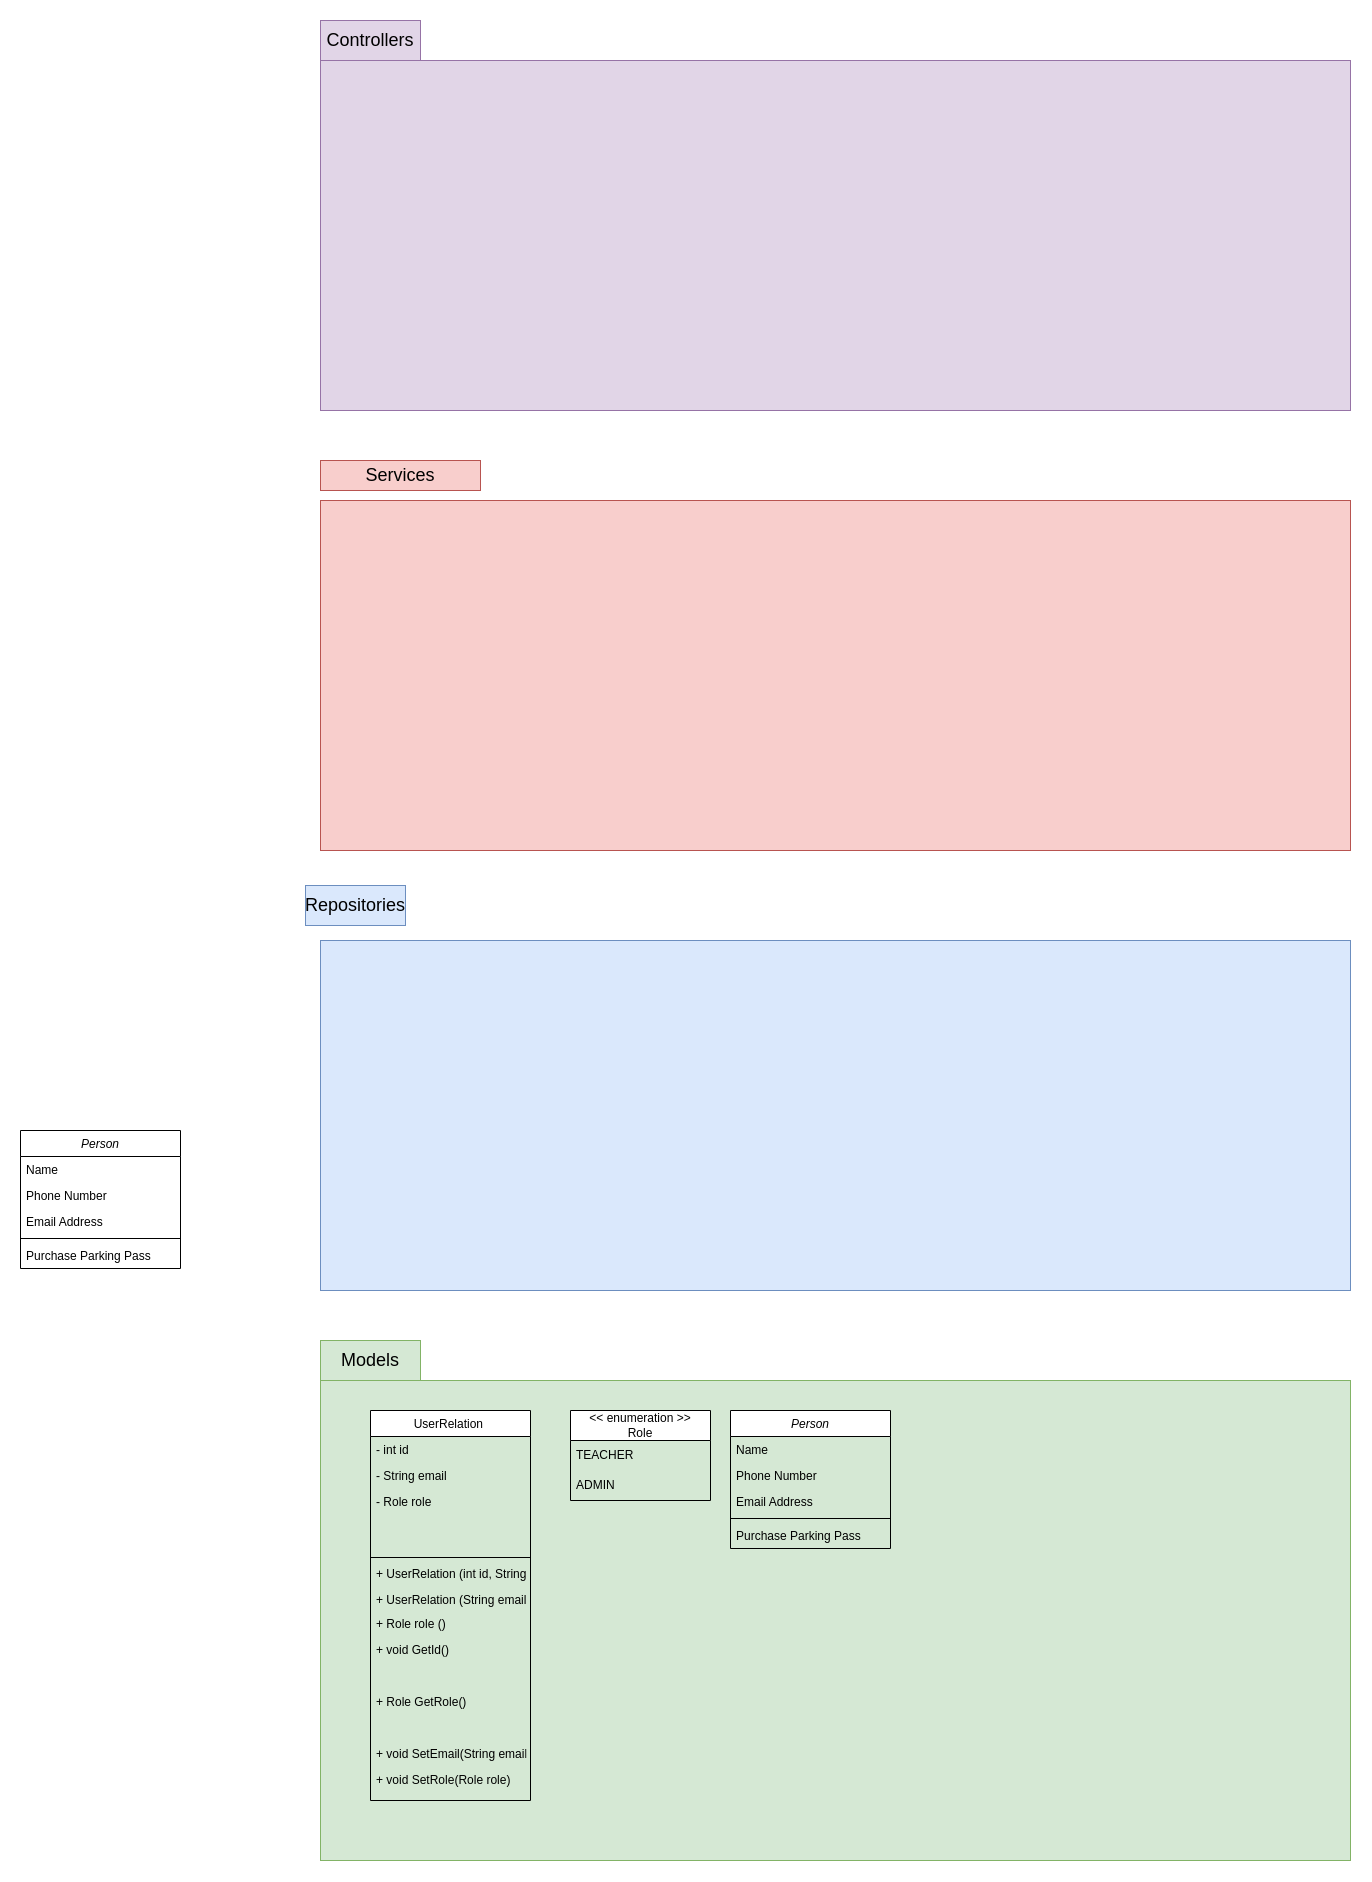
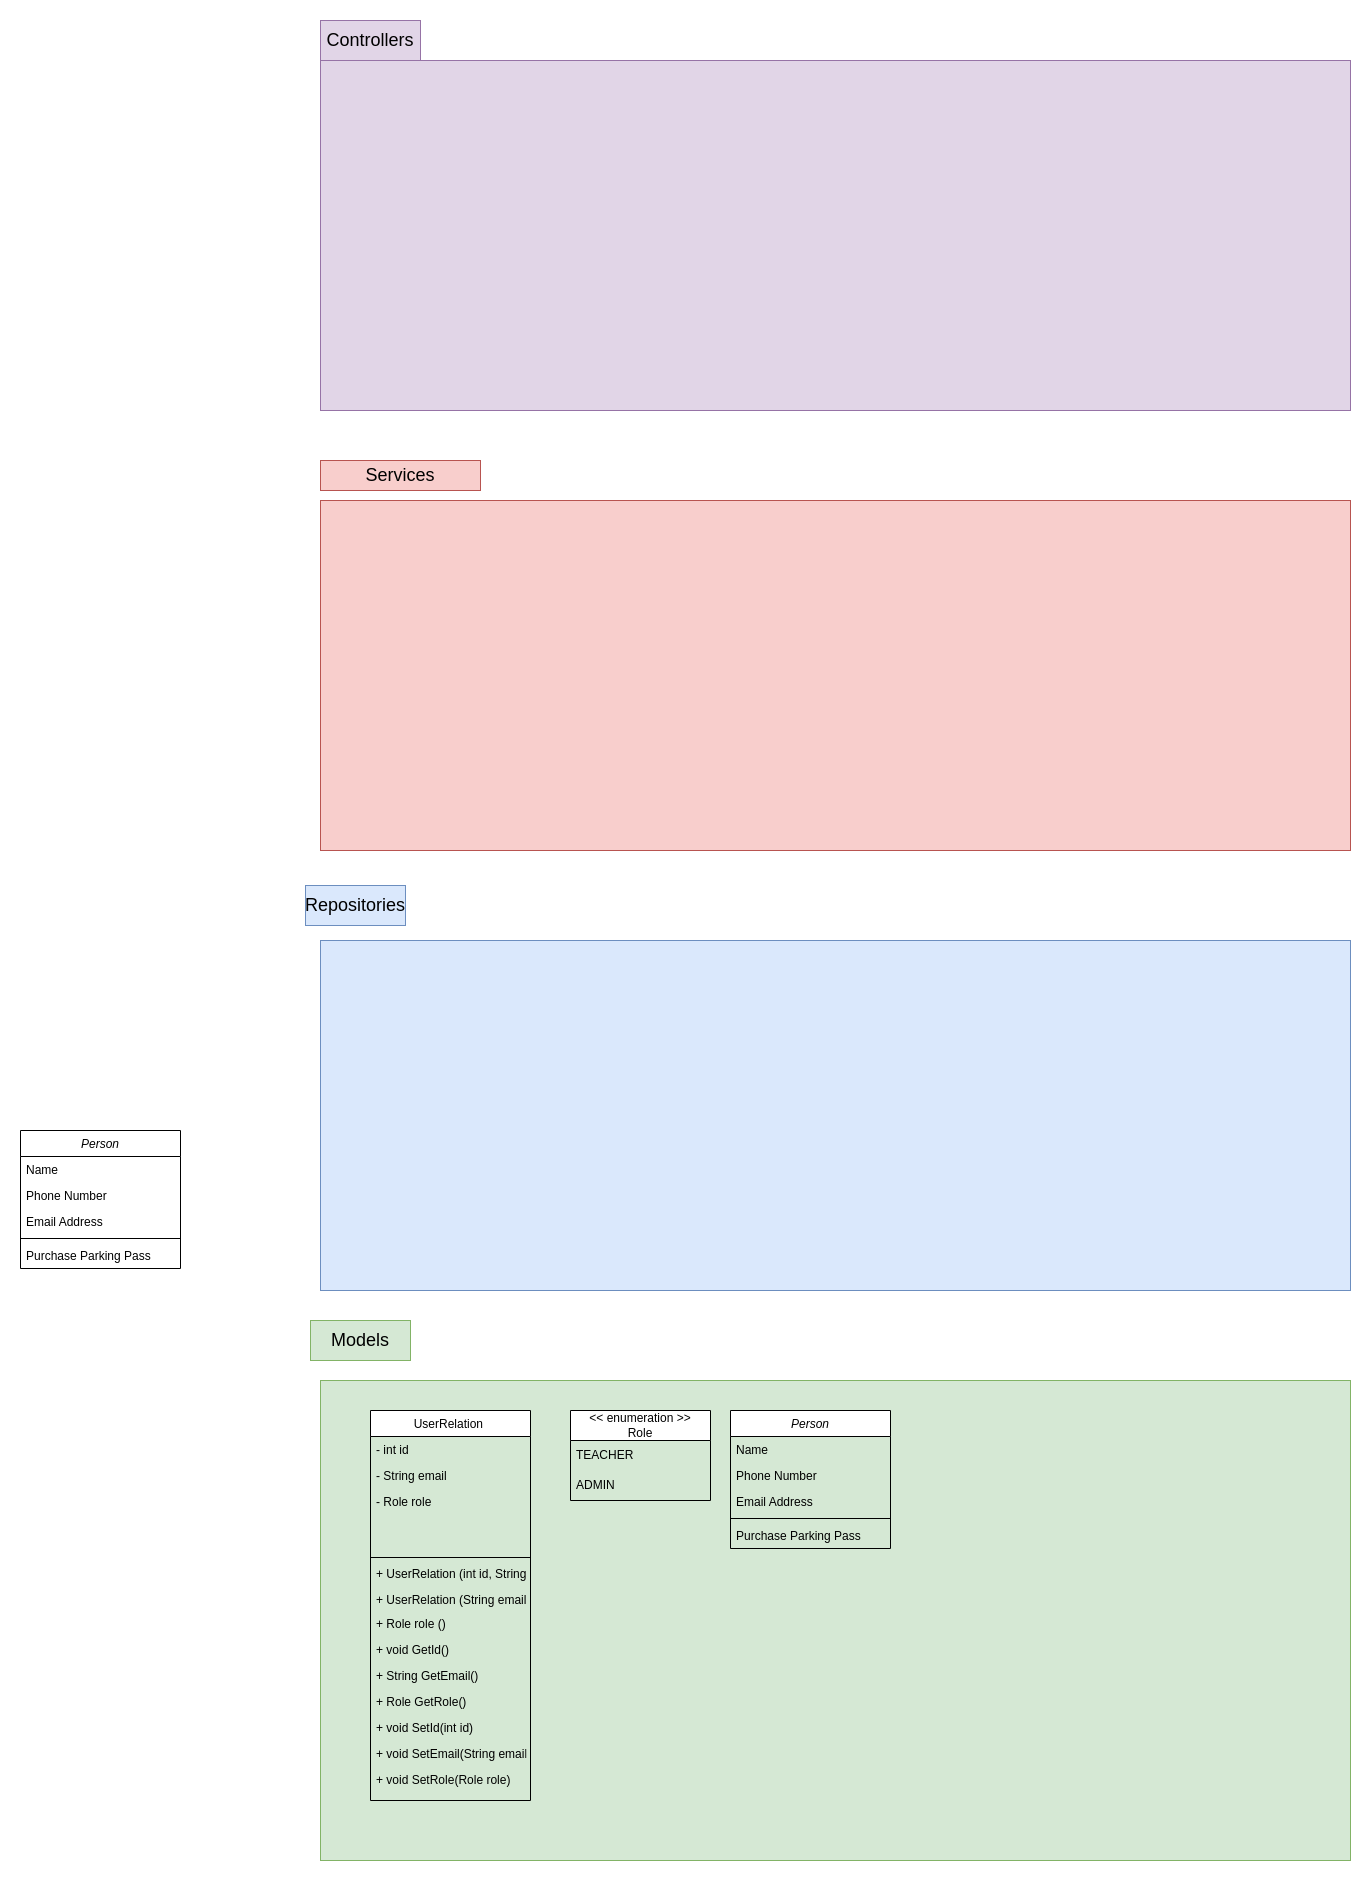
node "Models": moved (371, 1361) -> (361, 1341)
node "+ String GetEmail()": added
node "+ void SetId(int id)": added
